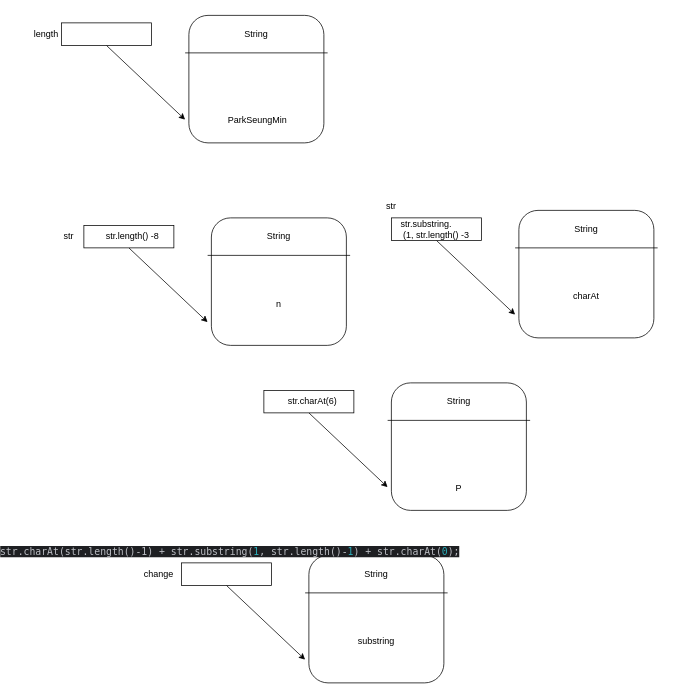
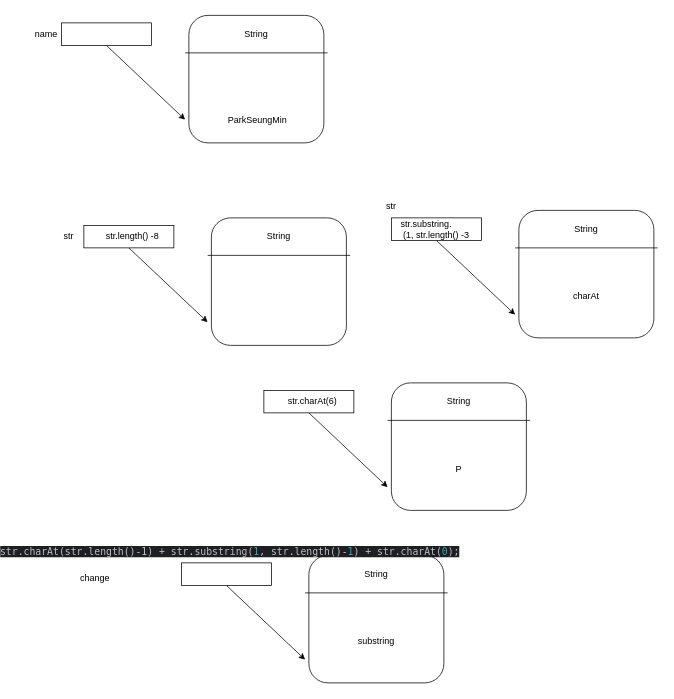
node "length": label "length" -> "name"
node "n": removed
node "P": moved (459, 488) -> (459, 469)
node "change": moved (159, 574) -> (95, 578)
